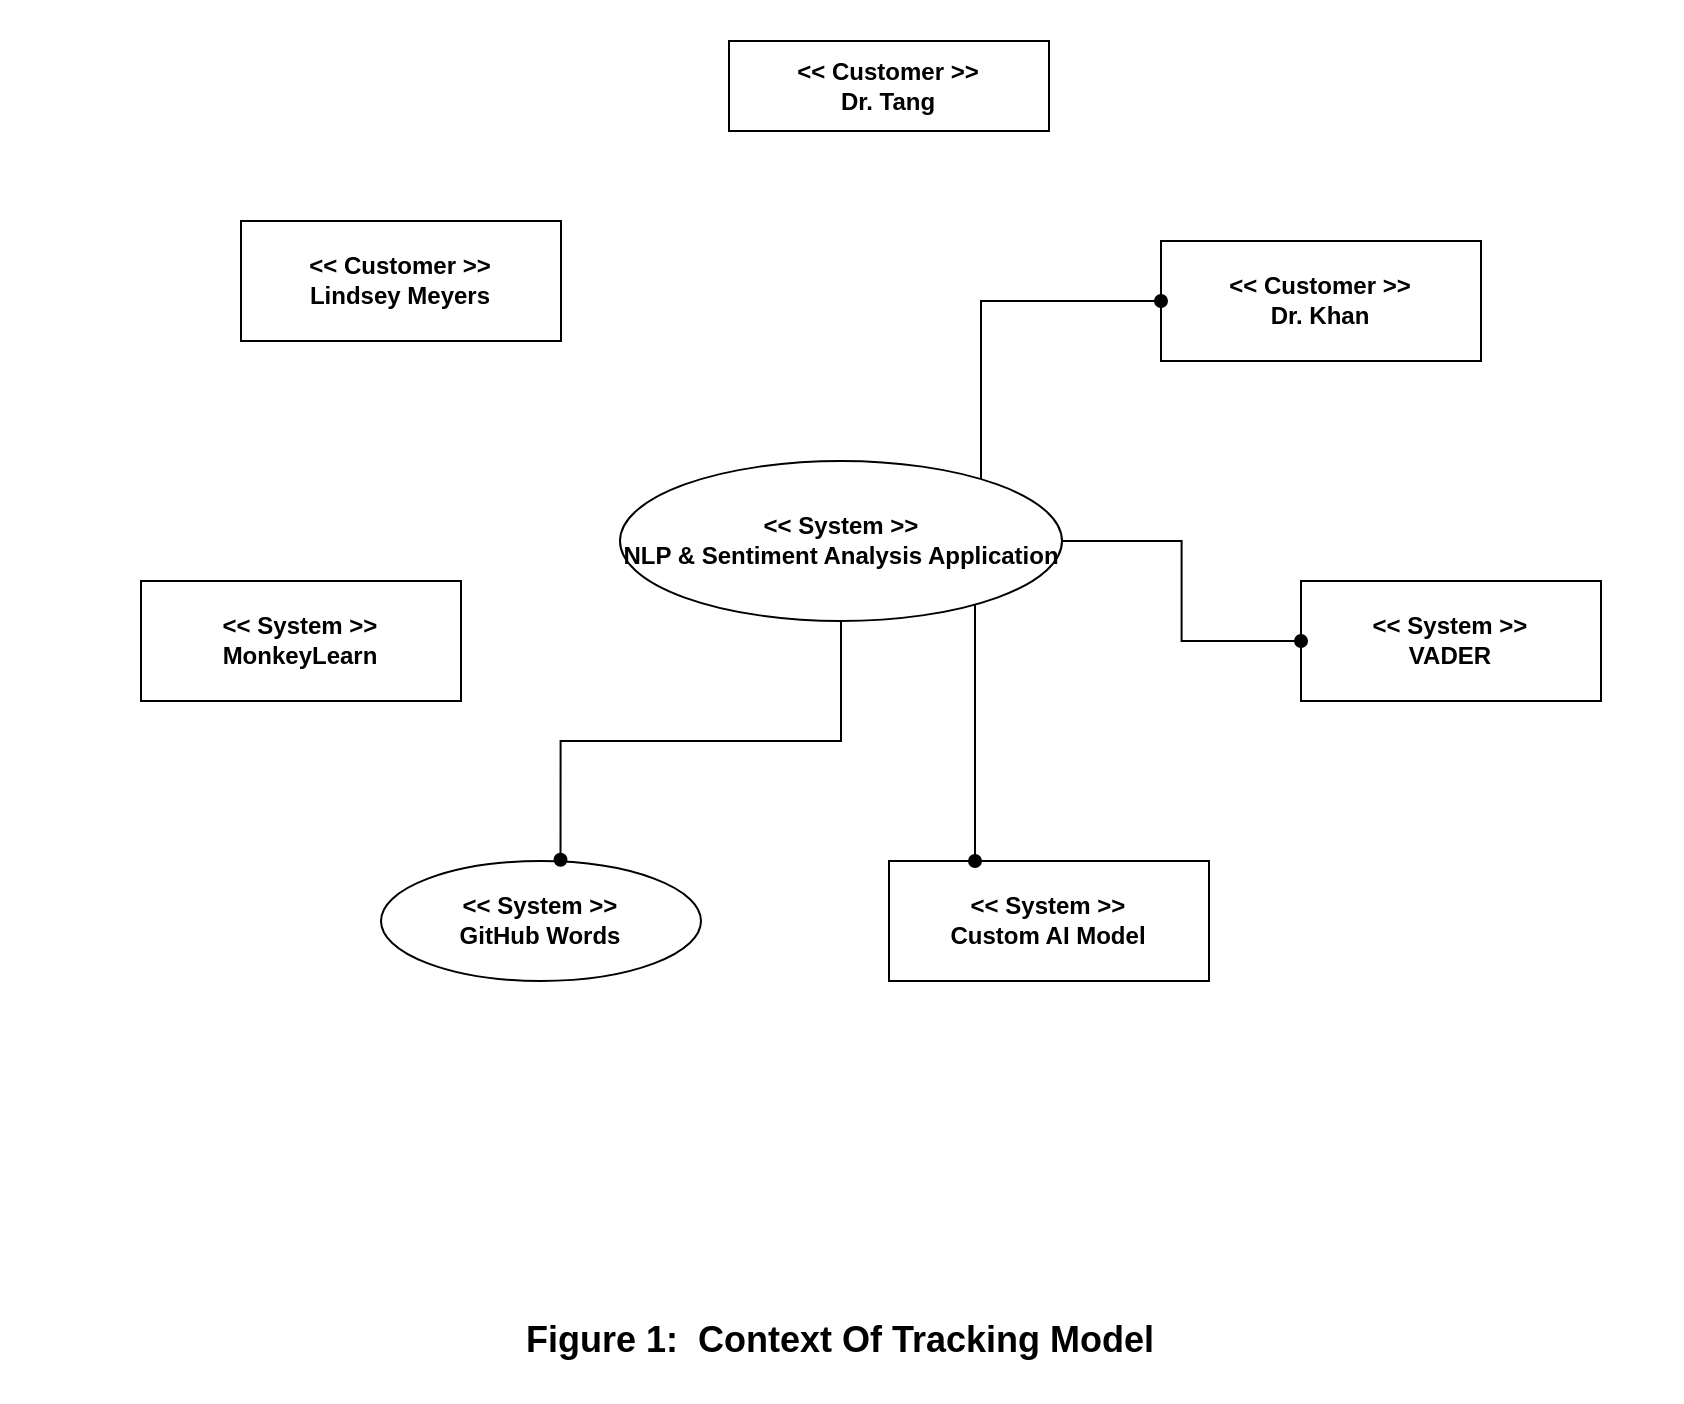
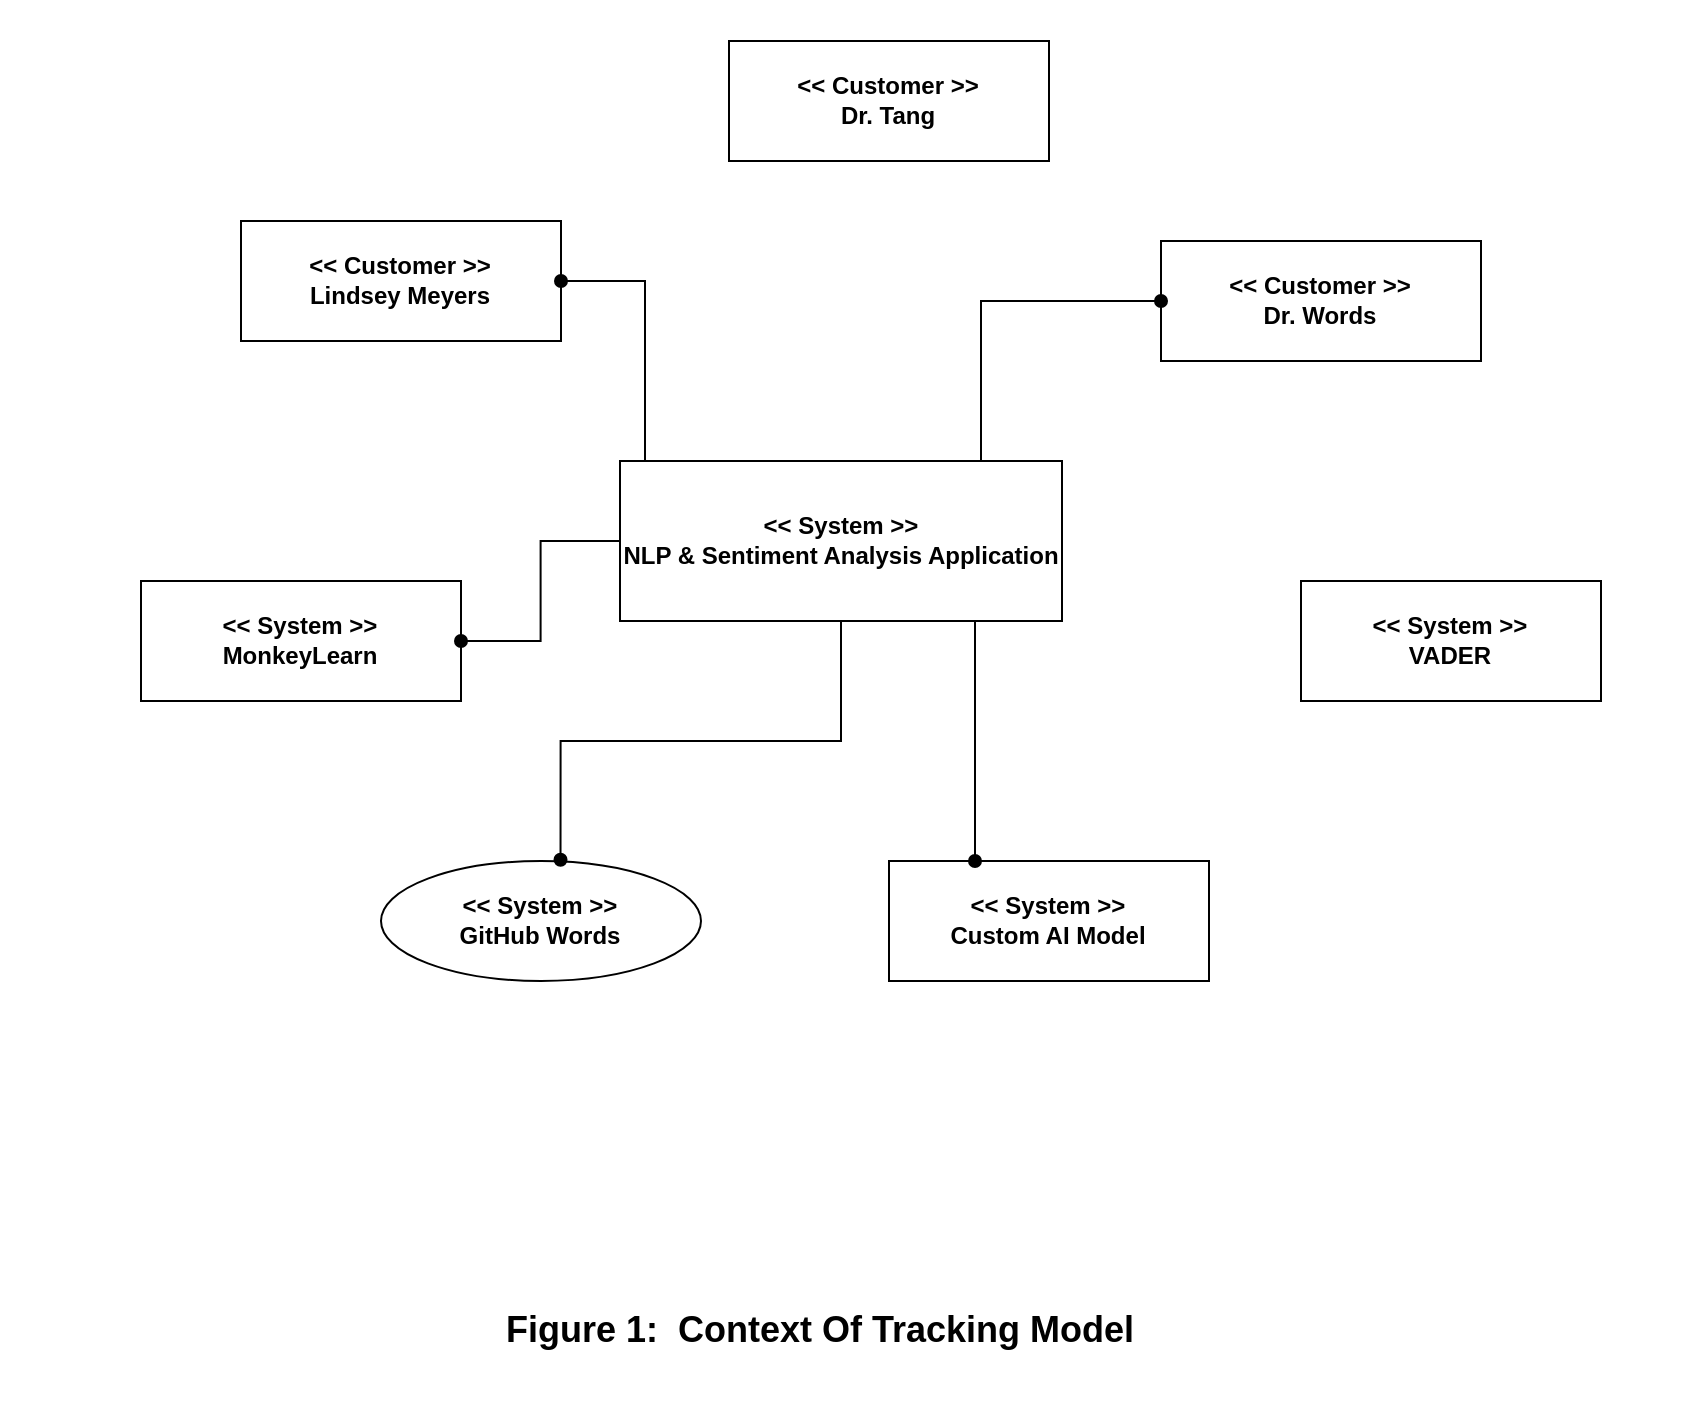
node "<< Customer >> Dr. Tang": size 320x90 -> 320x120
node "<< Customer >> Dr. Khan": label "<< Customer >> Dr. Khan" -> "<< Customer >> Dr. Words"
edge "<< System >> NLP & Sentiment Analysis Application" -> "<< Customer >> Lindsey Meyers": added
node "<< System >> NLP & Sentiment Analysis Application": shape ellipse -> rectangle
edge "<< System >> NLP & Sentiment Analysis Application" -> "<< System >> MonkeyLearn": added
edge "<< System >> NLP & Sentiment Analysis Application" -> "<< System >> VADER": removed
node "Figure 1: Context Of Tracking Model": moved (841, 1341) -> (821, 1331)
